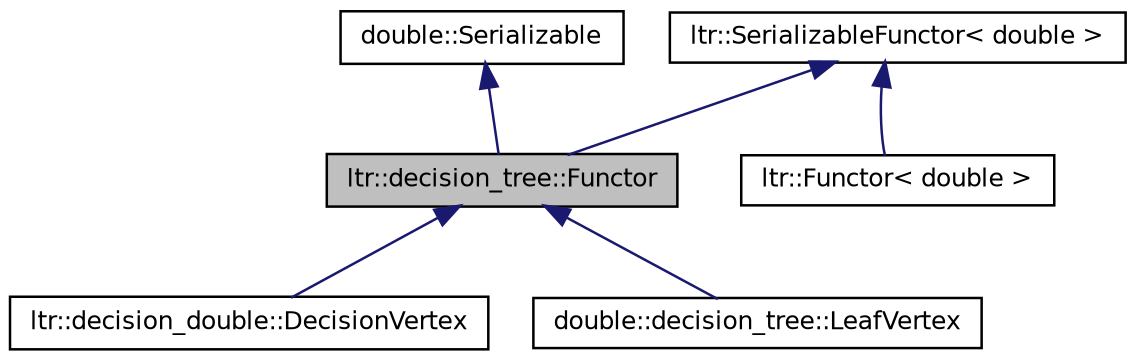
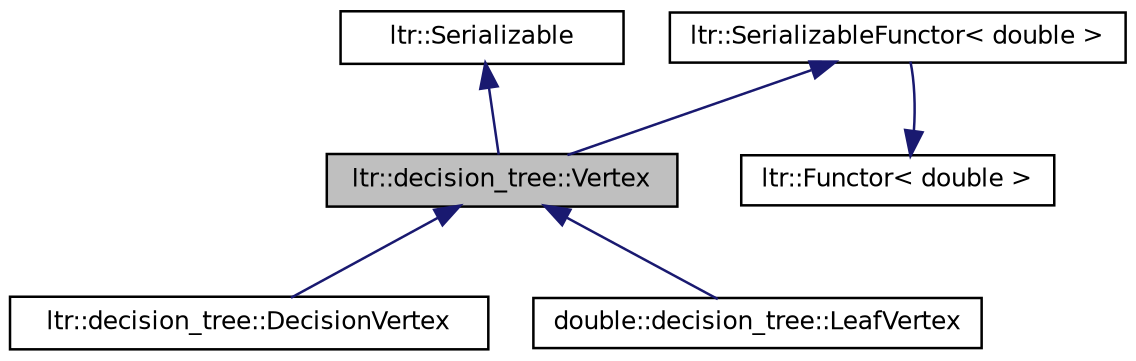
node "double::Serializable": label "double::Serializable" -> "ltr::Serializable"
edge "ltr::Functor< double >" -> "ltr::SerializableFunctor< double >": reversed
node "ltr::decision_tree::Functor": label "ltr::decision_tree::Functor" -> "ltr::decision_tree::Vertex"
node "ltr::decision_double::DecisionVertex": label "ltr::decision_double::DecisionVertex" -> "ltr::decision_tree::DecisionVertex"
